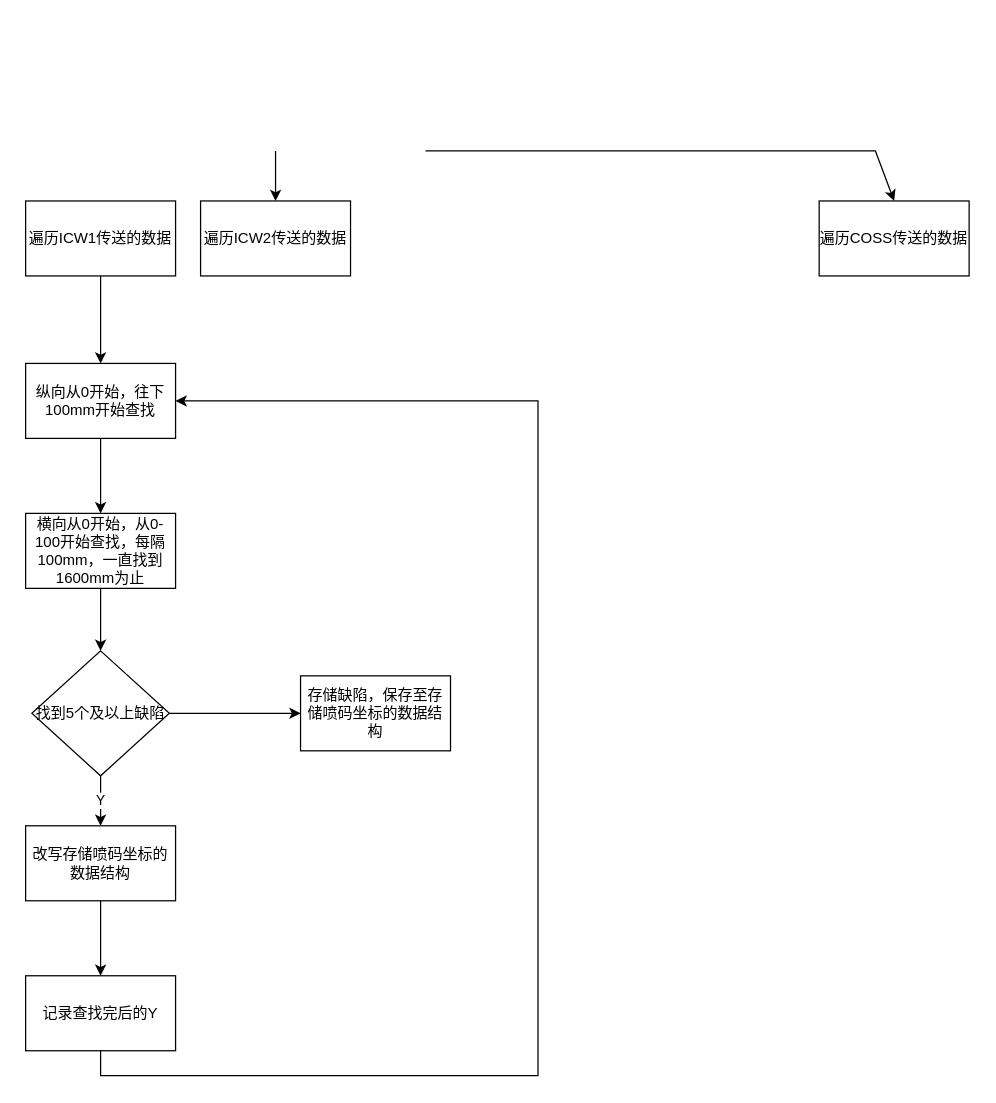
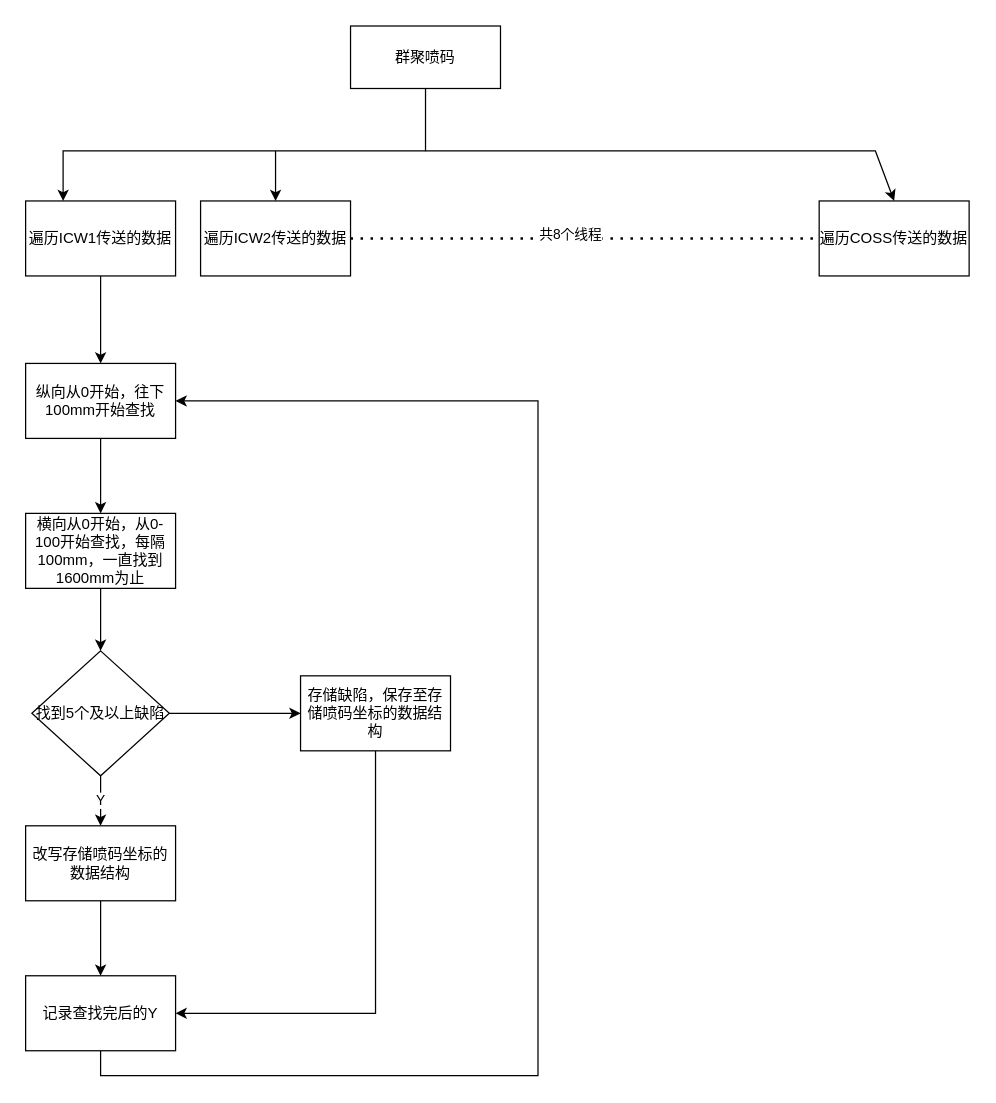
node "群聚喷码": added
edge "群聚喷码" -> "遍历ICW1传送的数据": added
edge "遍历ICW2传送的数据" -- "遍历COSS传送的数据": added, label "共8个线程"
edge "存储缺陷，保存至存储喷码坐标的数据结构" -> "记录查找完后的Y": added
